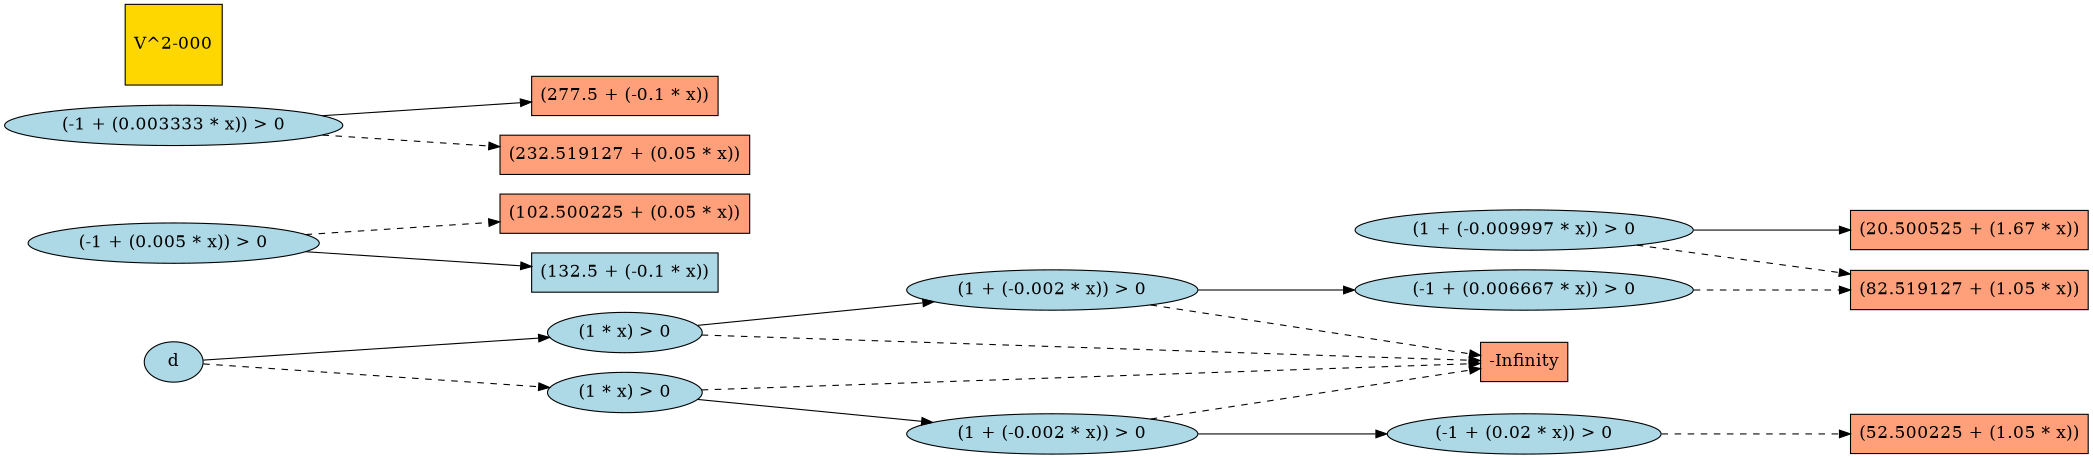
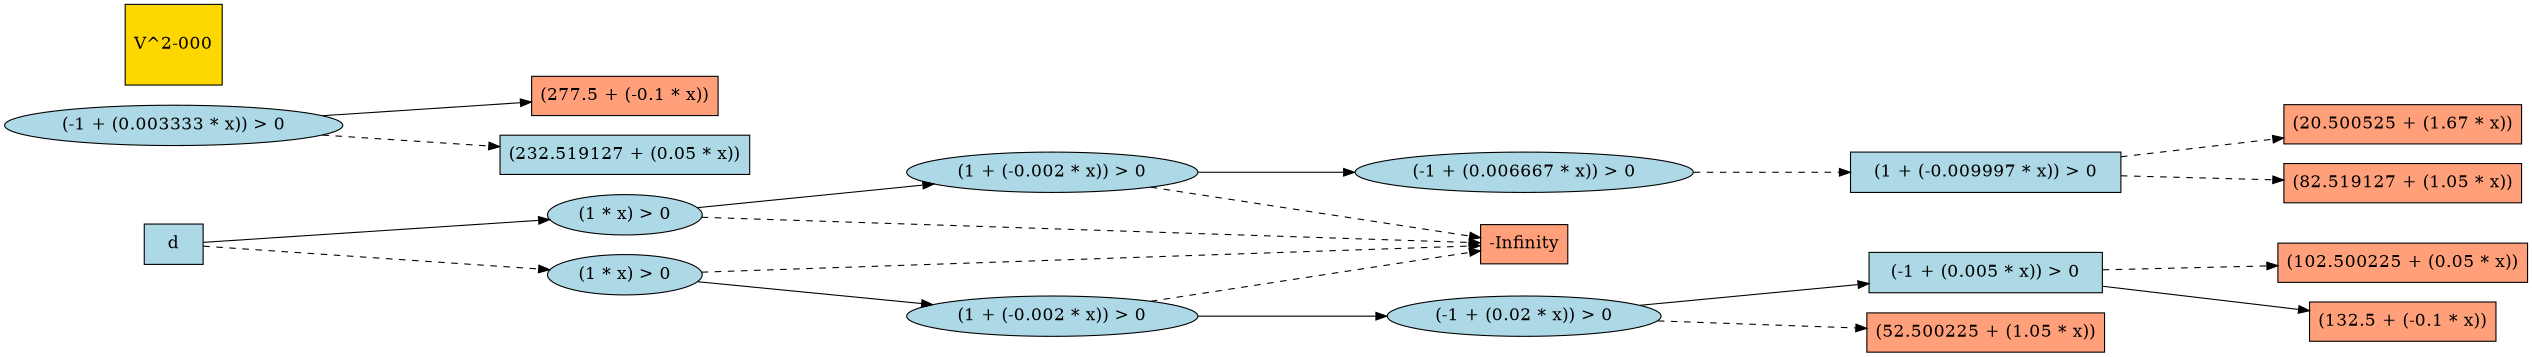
node "(232.519127 + (0.05 * x))": fillcolor lightsalmon -> lightblue
node "(1 + (-0.009997 * x)) > 0": shape ellipse -> box
edge "(1 + (-0.009997 * x)) > 0" -> "(20.500525 + (1.67 * x))": style solid -> dashed
node "(-1 + (0.005 * x)) > 0": shape ellipse -> box
node "(132.5 + (-0.1 * x))": fillcolor lightblue -> lightsalmon
edge "(-1 + (0.006667 * x)) > 0" -> "(82.519127 + (1.05 * x))": now "(-1 + (0.006667 * x)) > 0" -> "(1 + (-0.009997 * x)) > 0"
edge "(-1 + (0.02 * x)) > 0" -> "(-1 + (0.005 * x)) > 0": added
node "d": shape ellipse -> box
